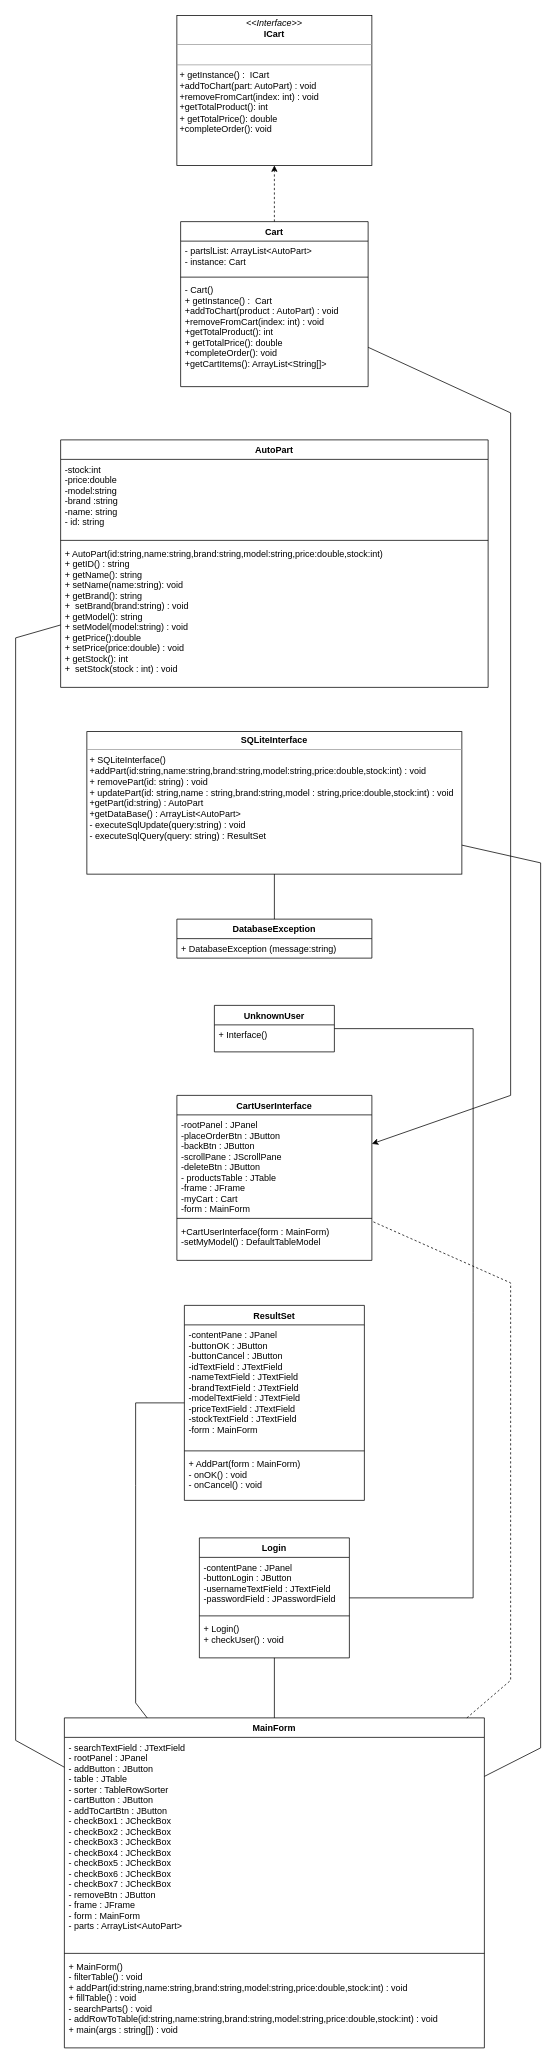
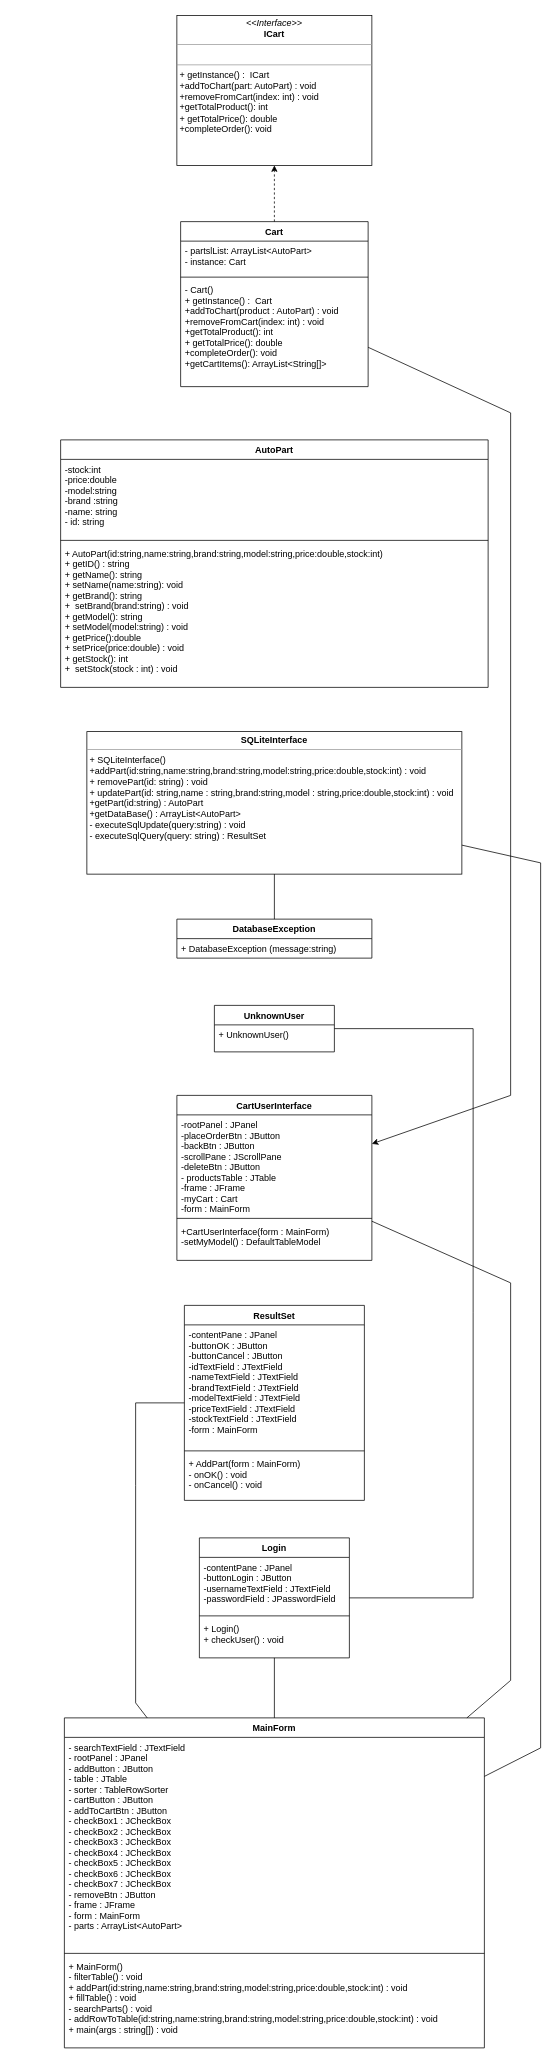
node "+ Interface()": label "+ Interface()" -> "+ UnknownUser()"
edge "AutoPart" -- "MainForm": removed
edge "CartUserInterface" -- "MainForm": style dashed -> solid
